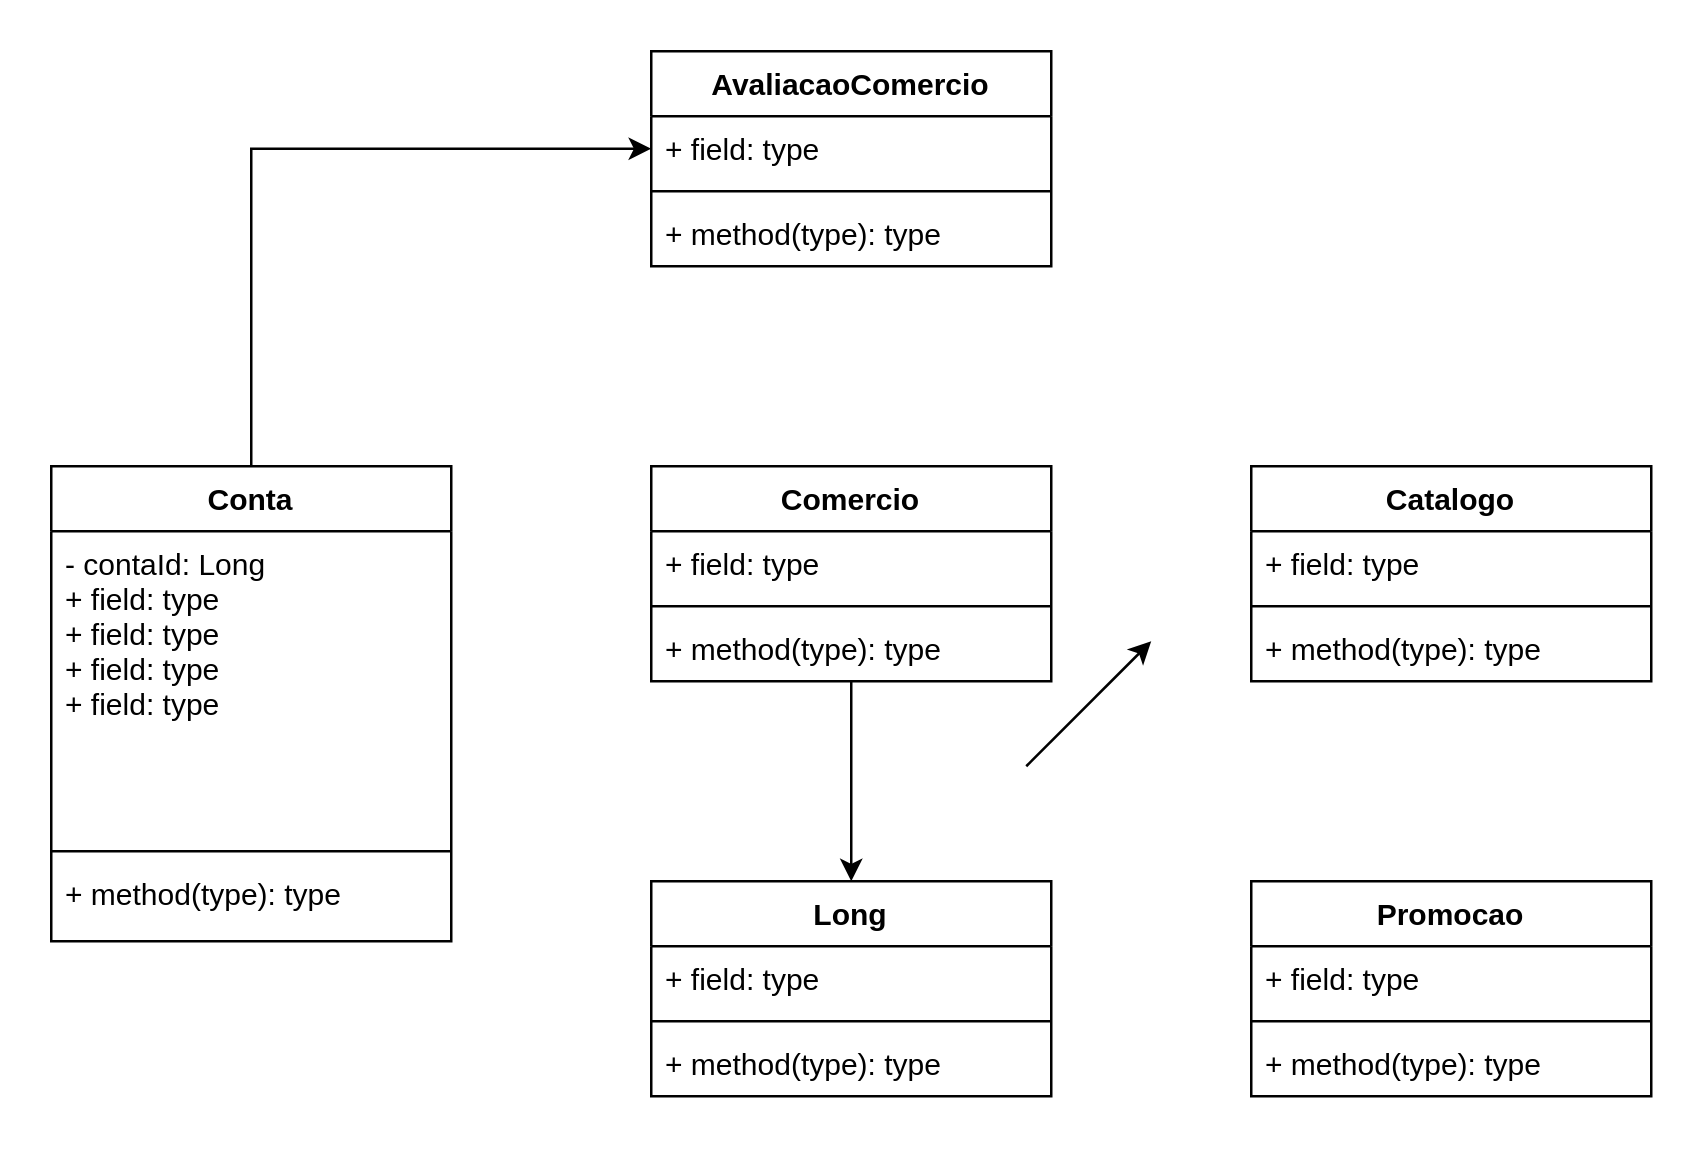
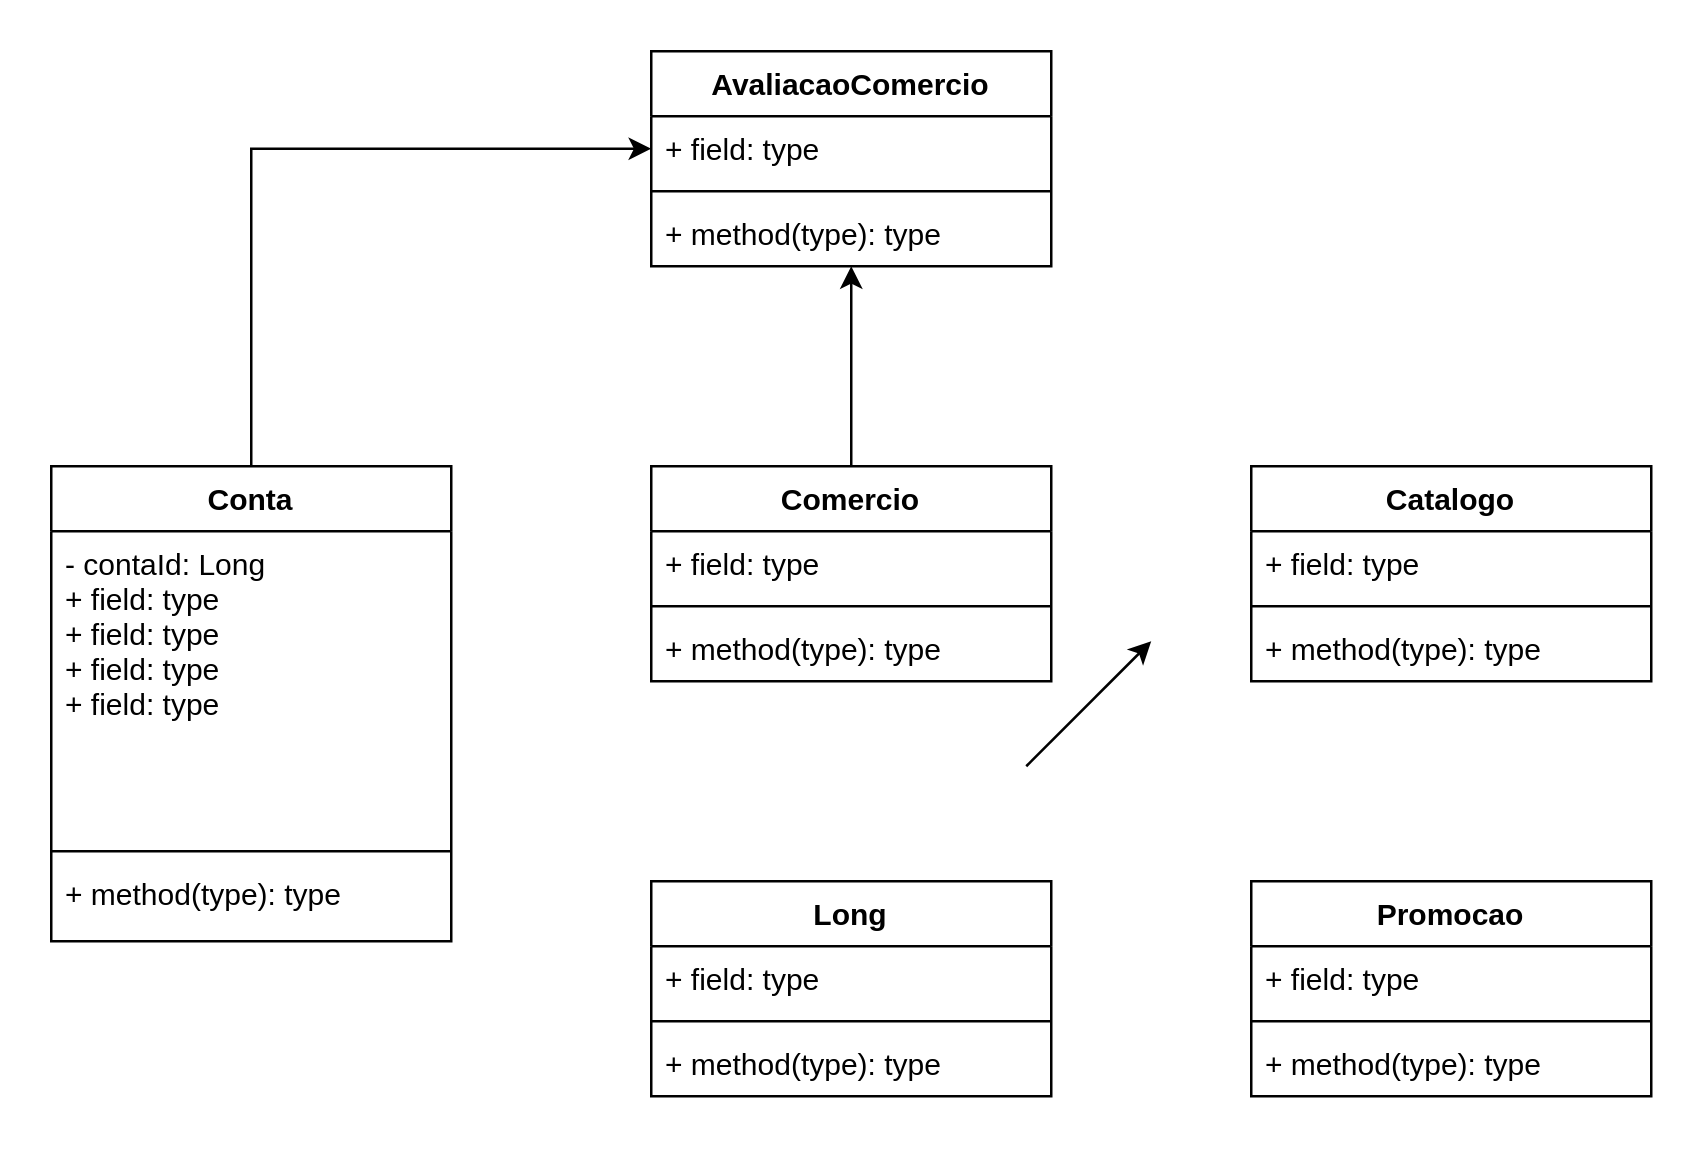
edge "Comercio" -> "AvaliacaoComercio": added
edge "Comercio" -> "Long": removed
